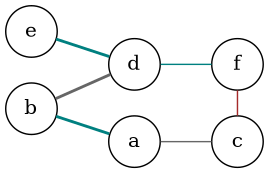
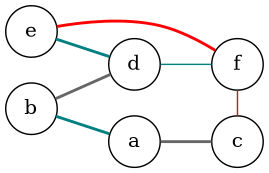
edge "e" -- "f": added
edge "a" -- "c": style solid -> bold
